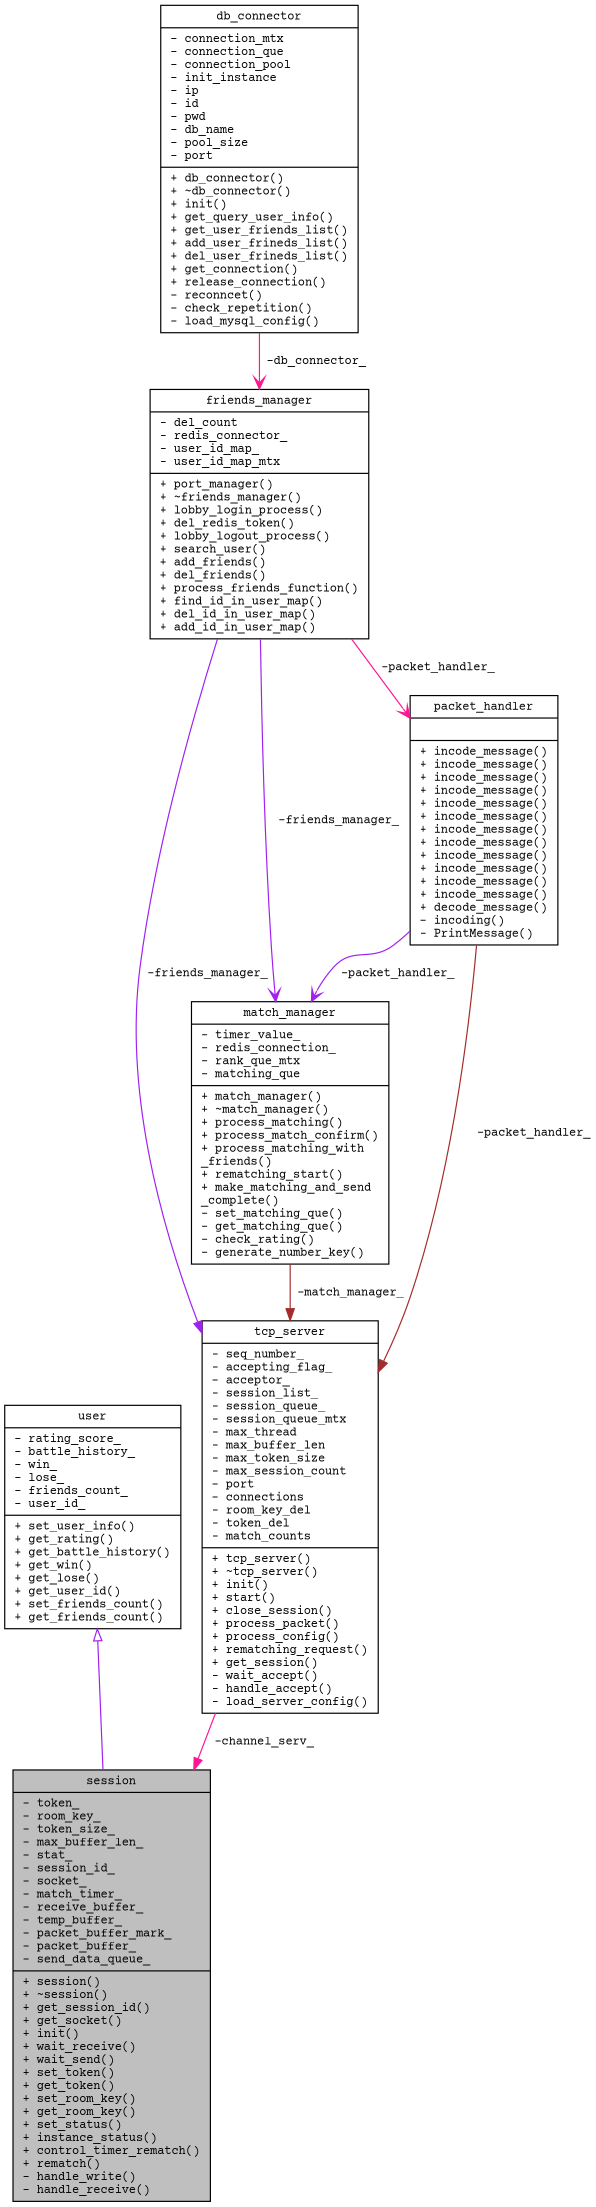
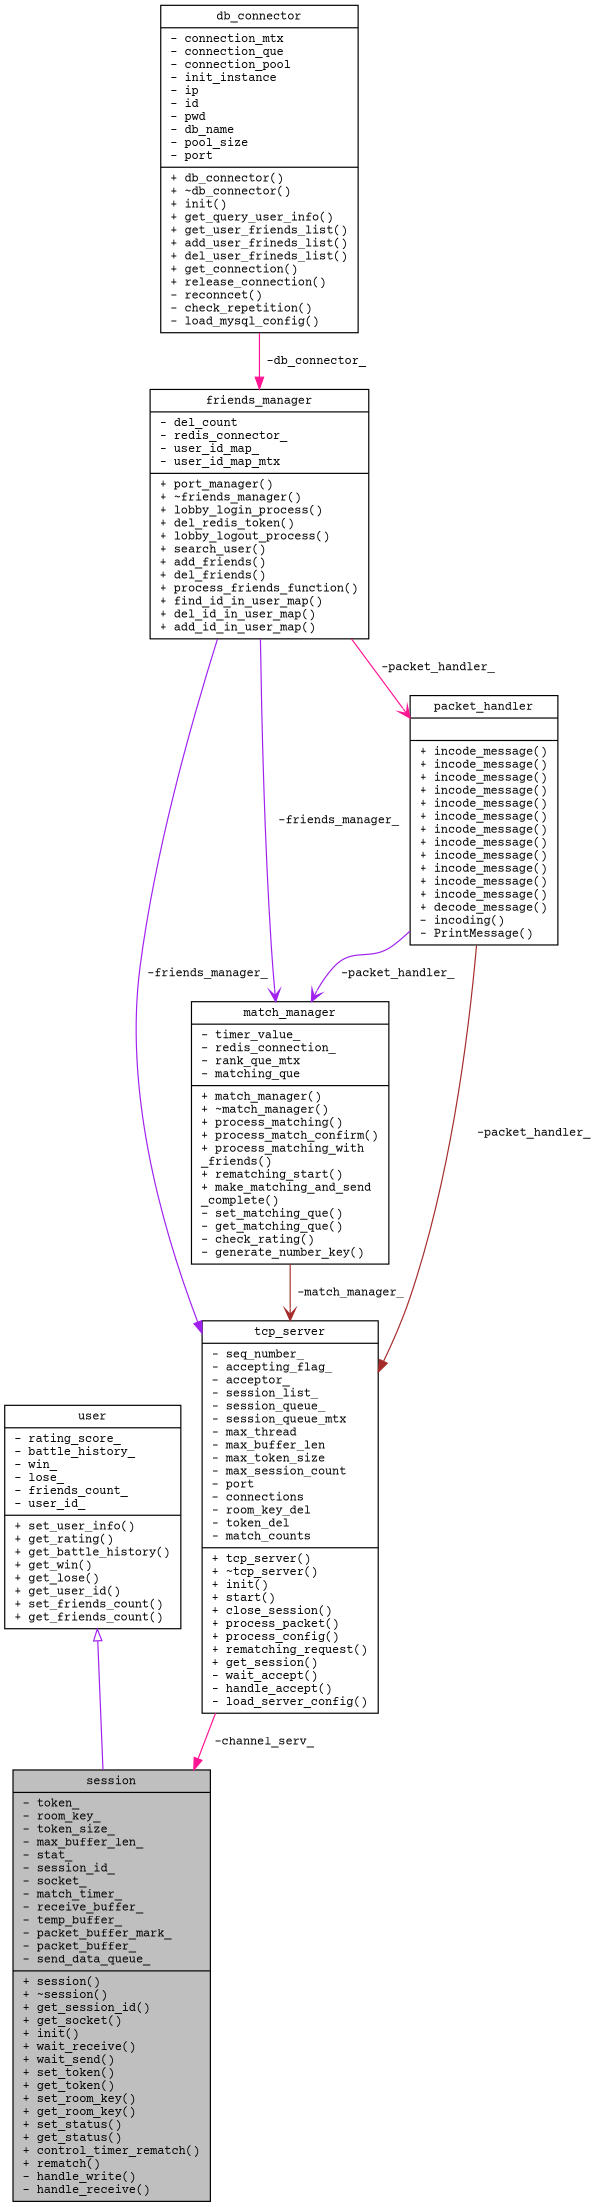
edge "db_connector" -> "friends_manager": arrowhead vee -> normal
edge "match_manager" -> "tcp_server": arrowhead normal -> vee
node "session": text "+ instance_status()" -> "+ get_status()"
